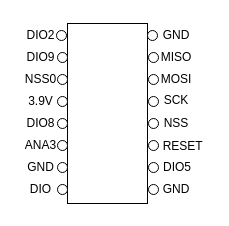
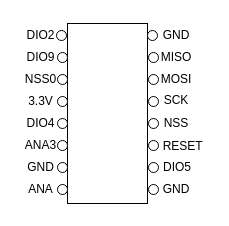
node "3.9V": label "3.9V" -> "3.3V"
node "DIO8": label "DIO8" -> "DIO4"
node "DIO": label "DIO" -> "ANA"
